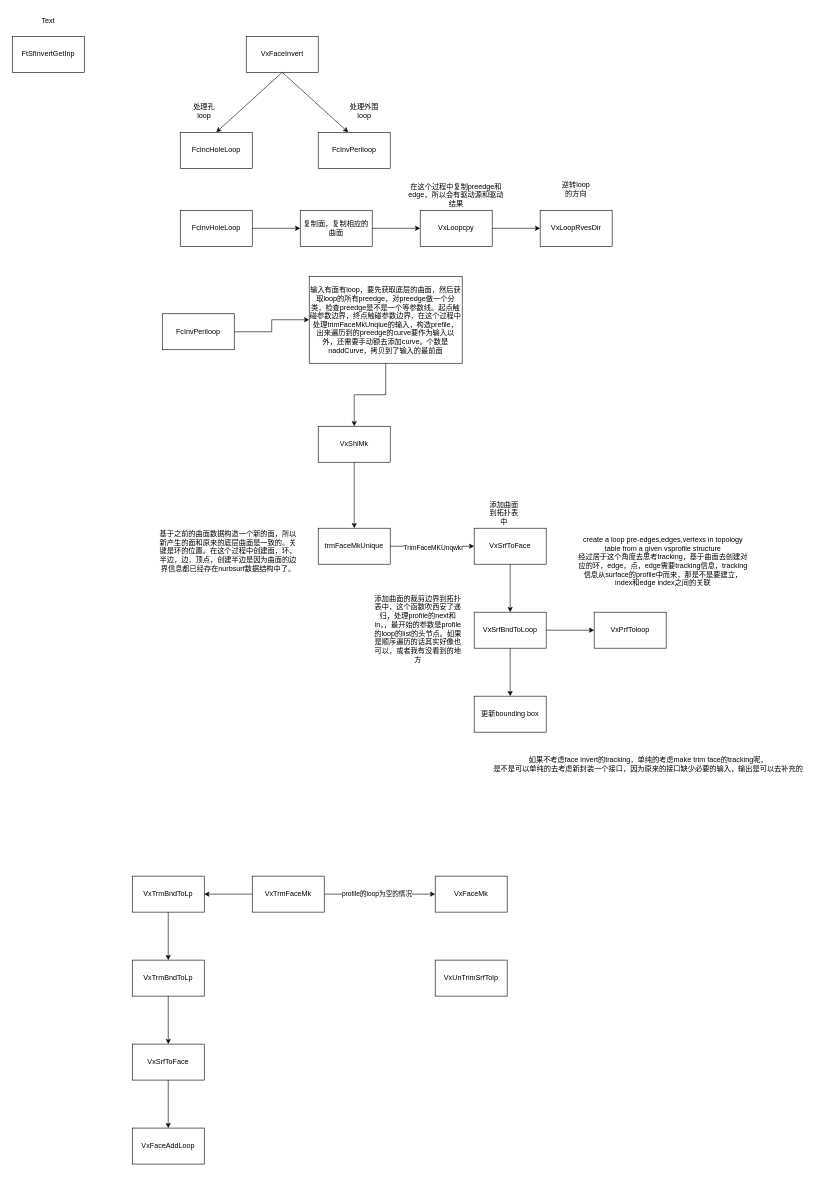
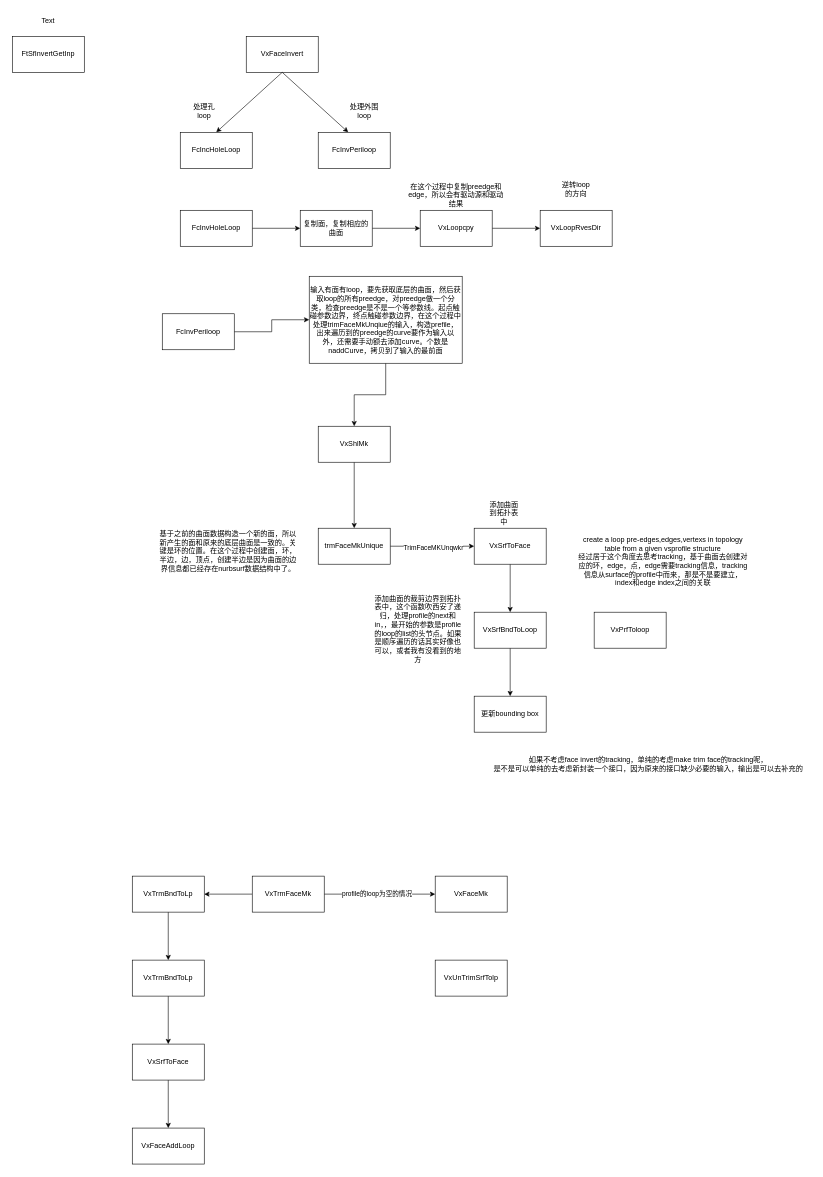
edge "VxSrfBndToLoop" -> "VxPrfToloop": removed
